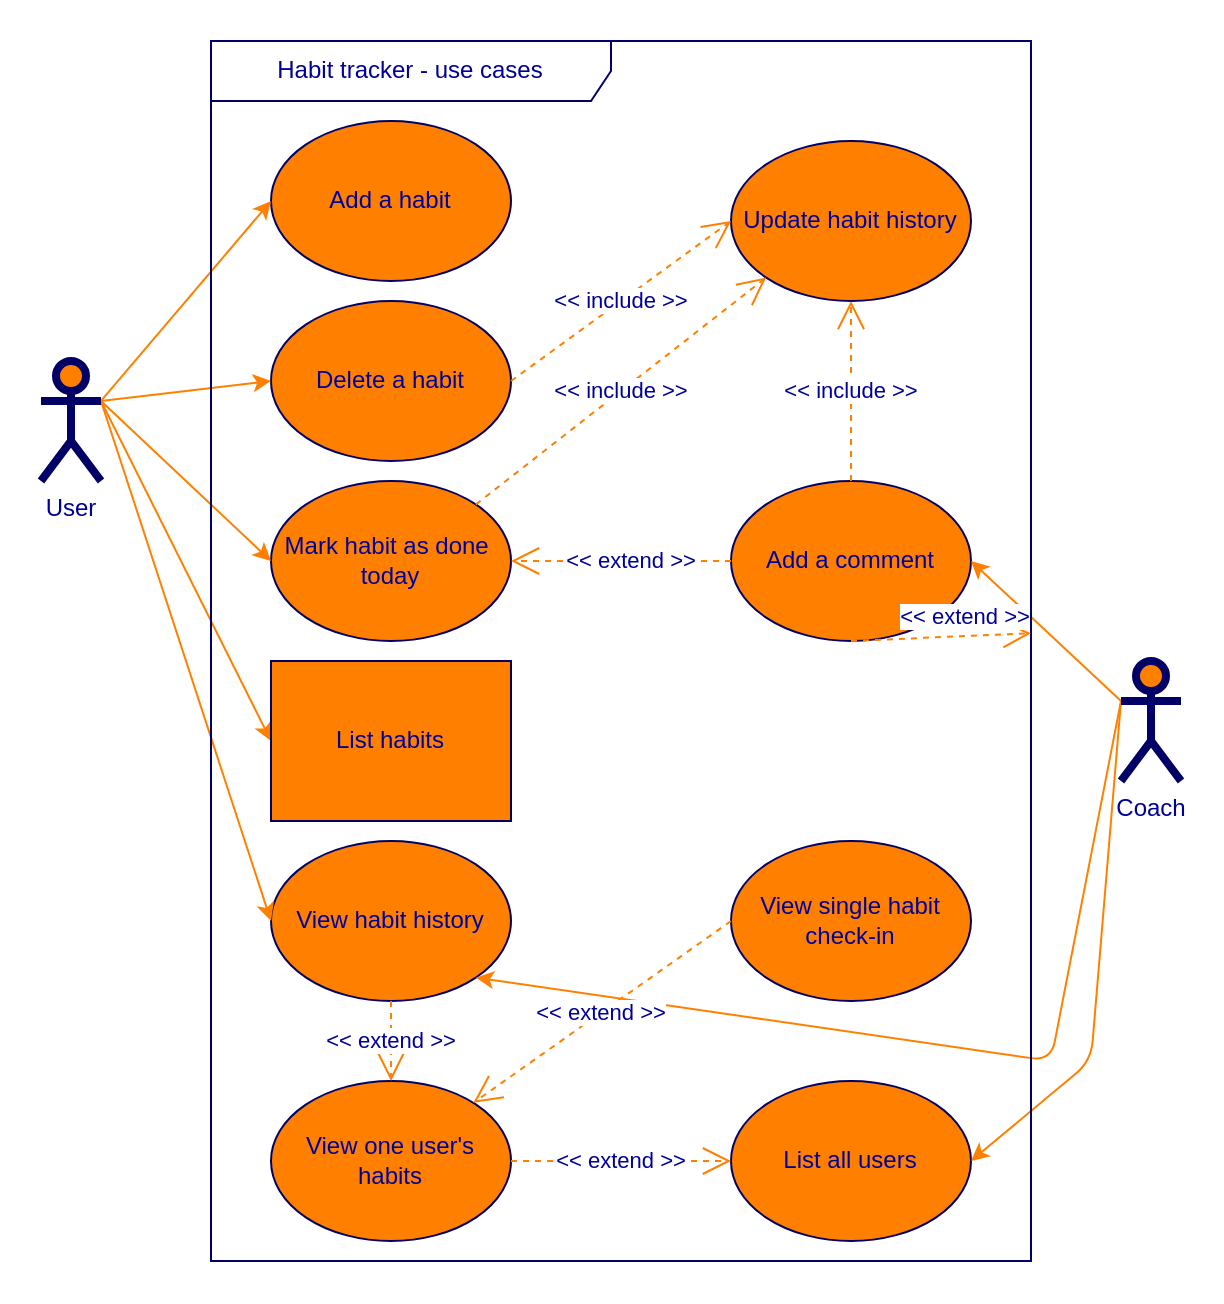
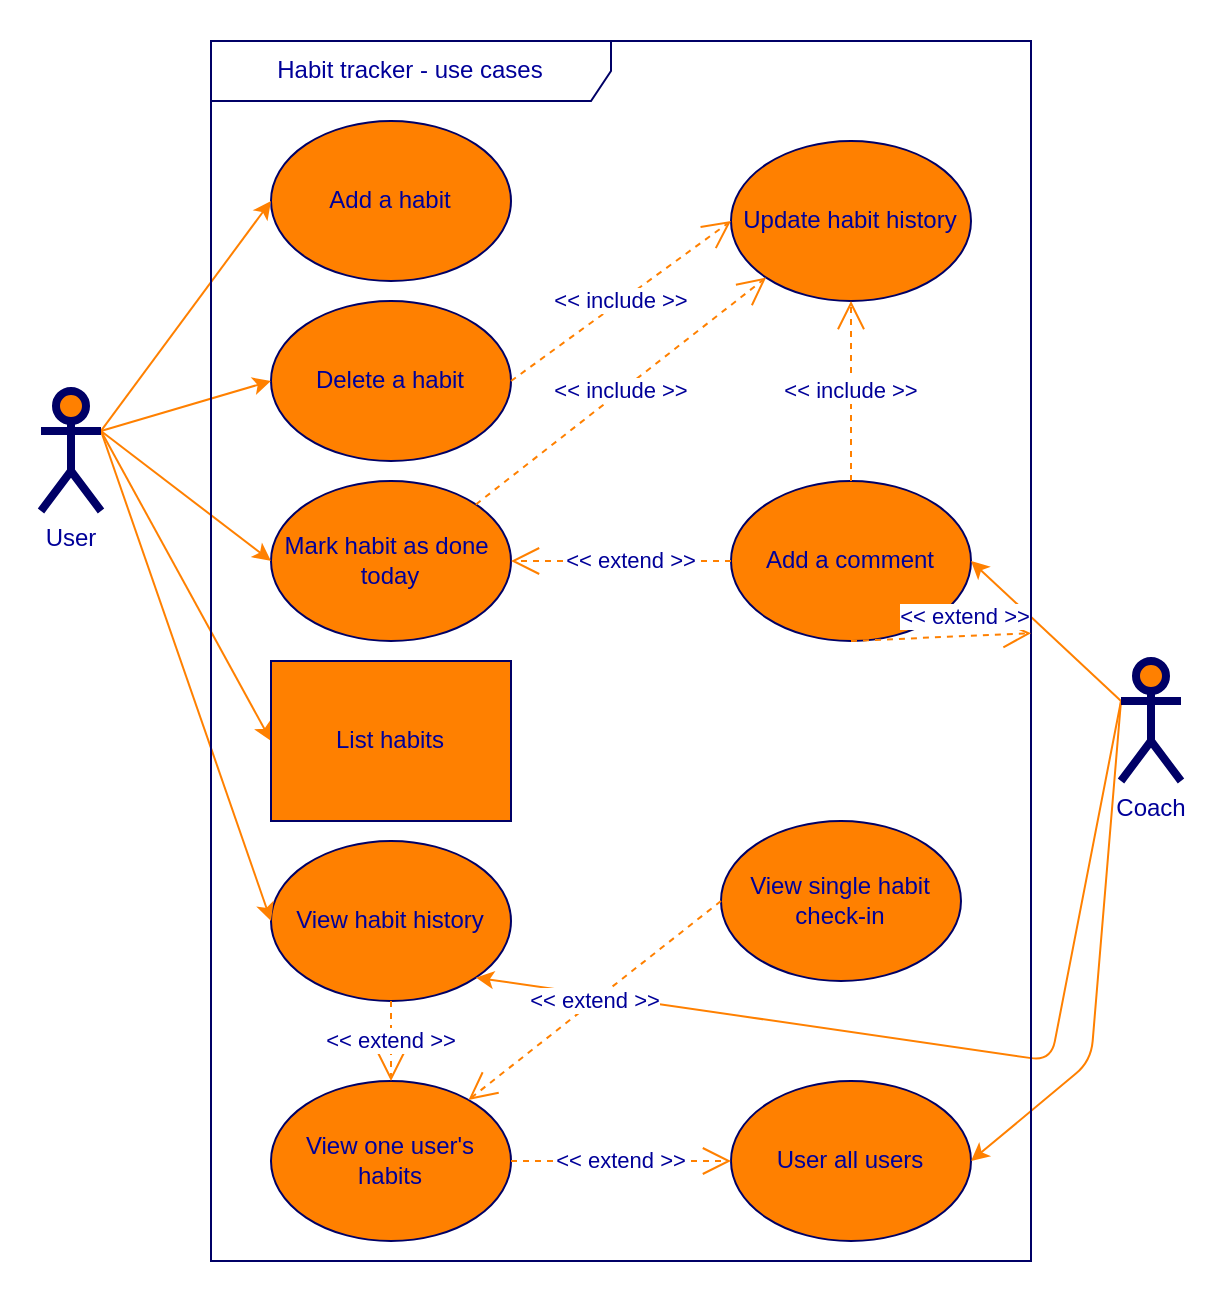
node "User": moved (71, 421) -> (71, 451)
node "View single habit check-in": moved (851, 921) -> (841, 901)
node "List all users": label "List all users" -> "User all users"
